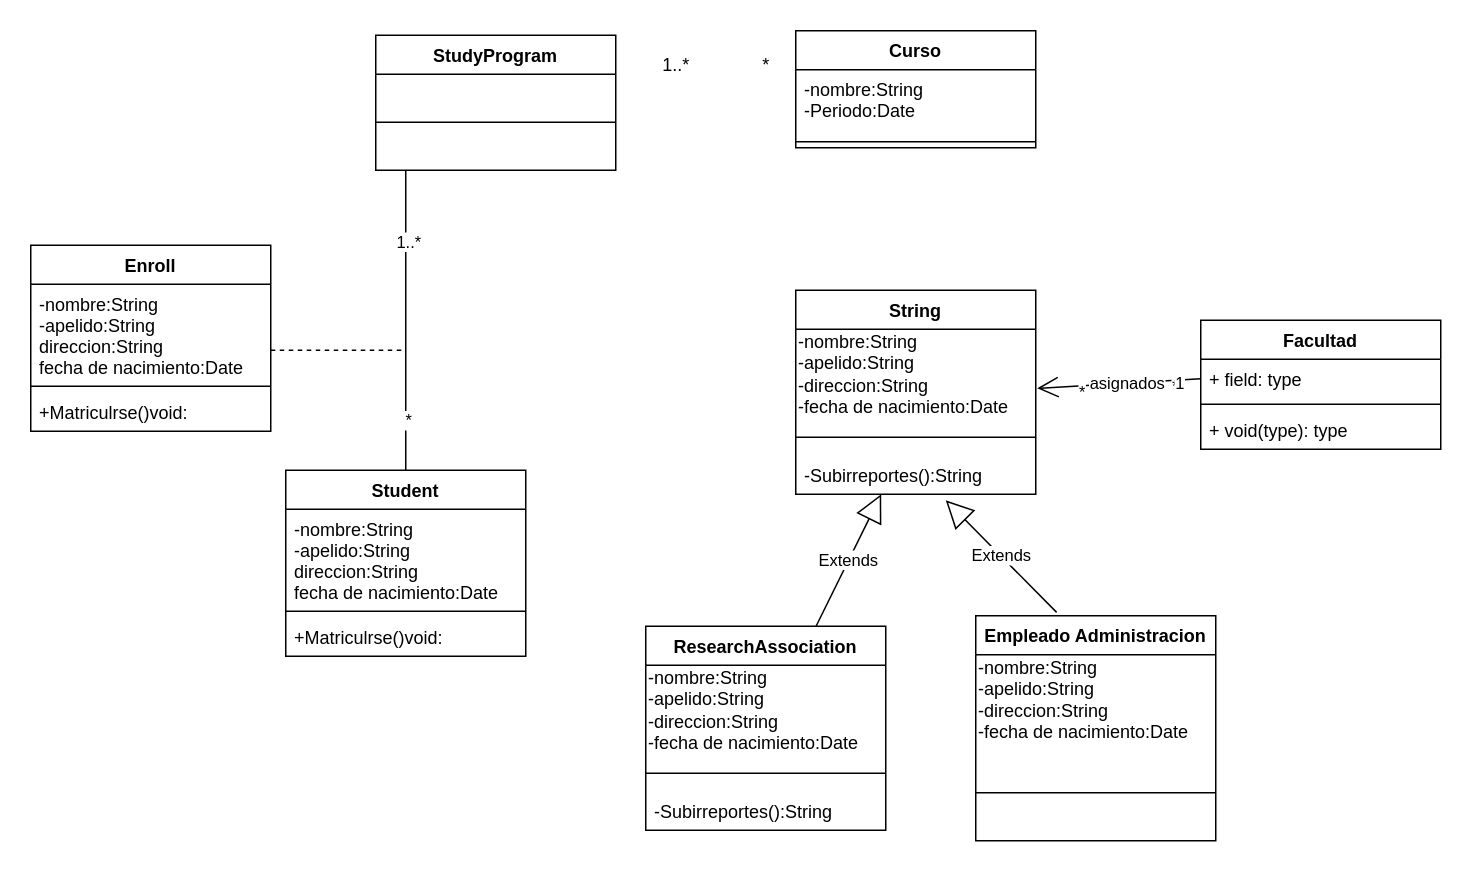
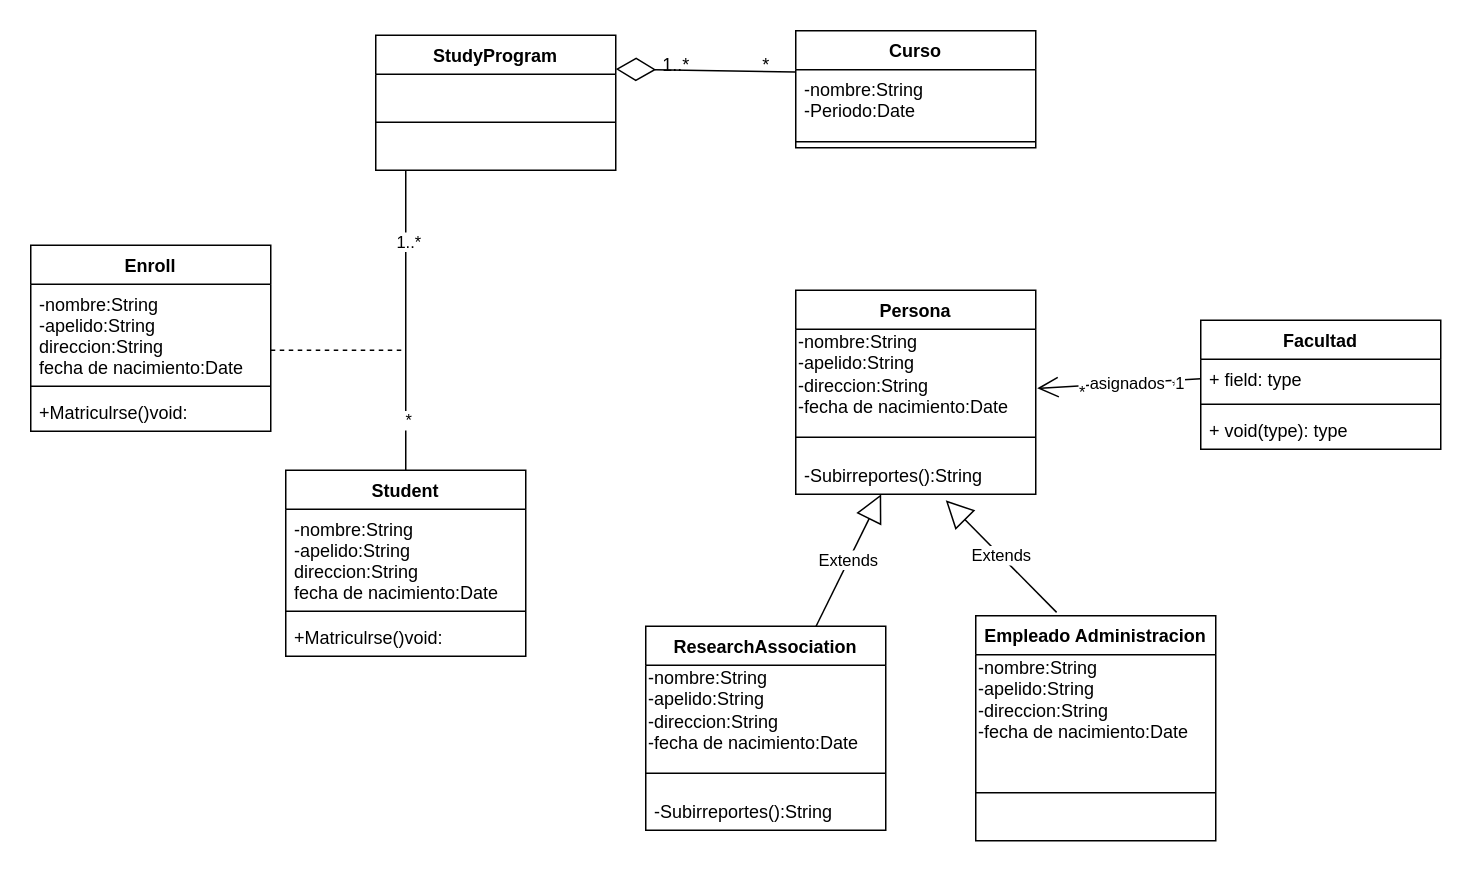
edge "-nombre:String -Periodo:Date" -> "StudyProgram": added
node "String": label "String" -> "Persona"
